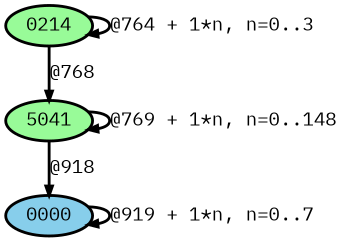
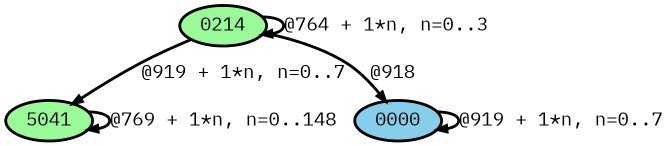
edge "0214" -> "5041": label "@768" -> "@919 + 1*n, n=0..7"
edge "5041" -> "0000": now "0214" -> "0000"
